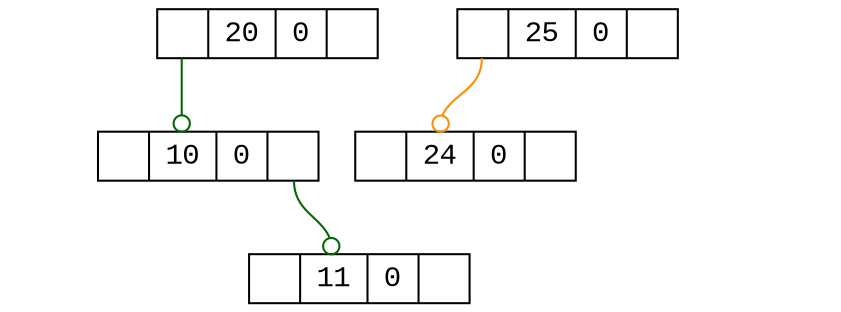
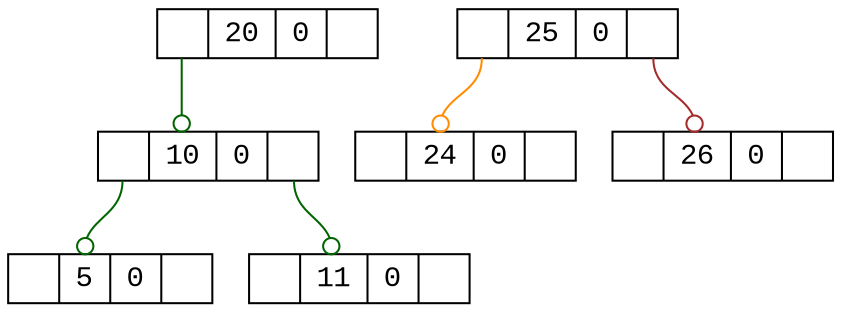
node "26": added
node "5": added
